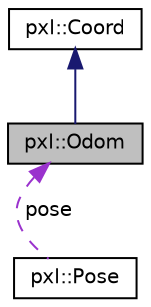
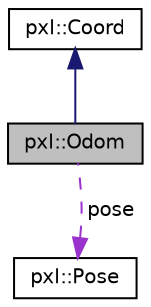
edge "pxl::Pose" -> "pxl::Odom": reversed
